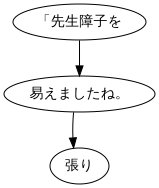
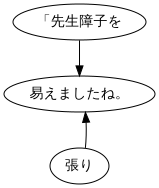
edge "易えましたね。" -> "張り": reversed
